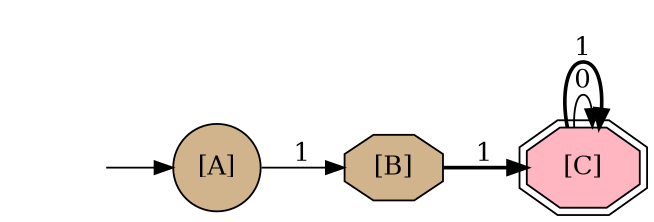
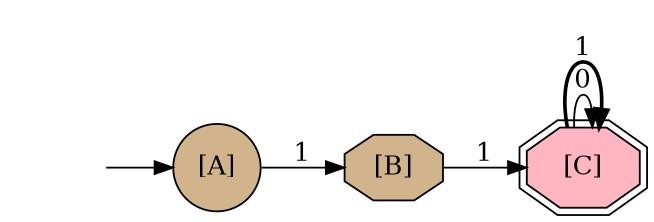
edge "[B]" -> "[C]": style bold -> solid
